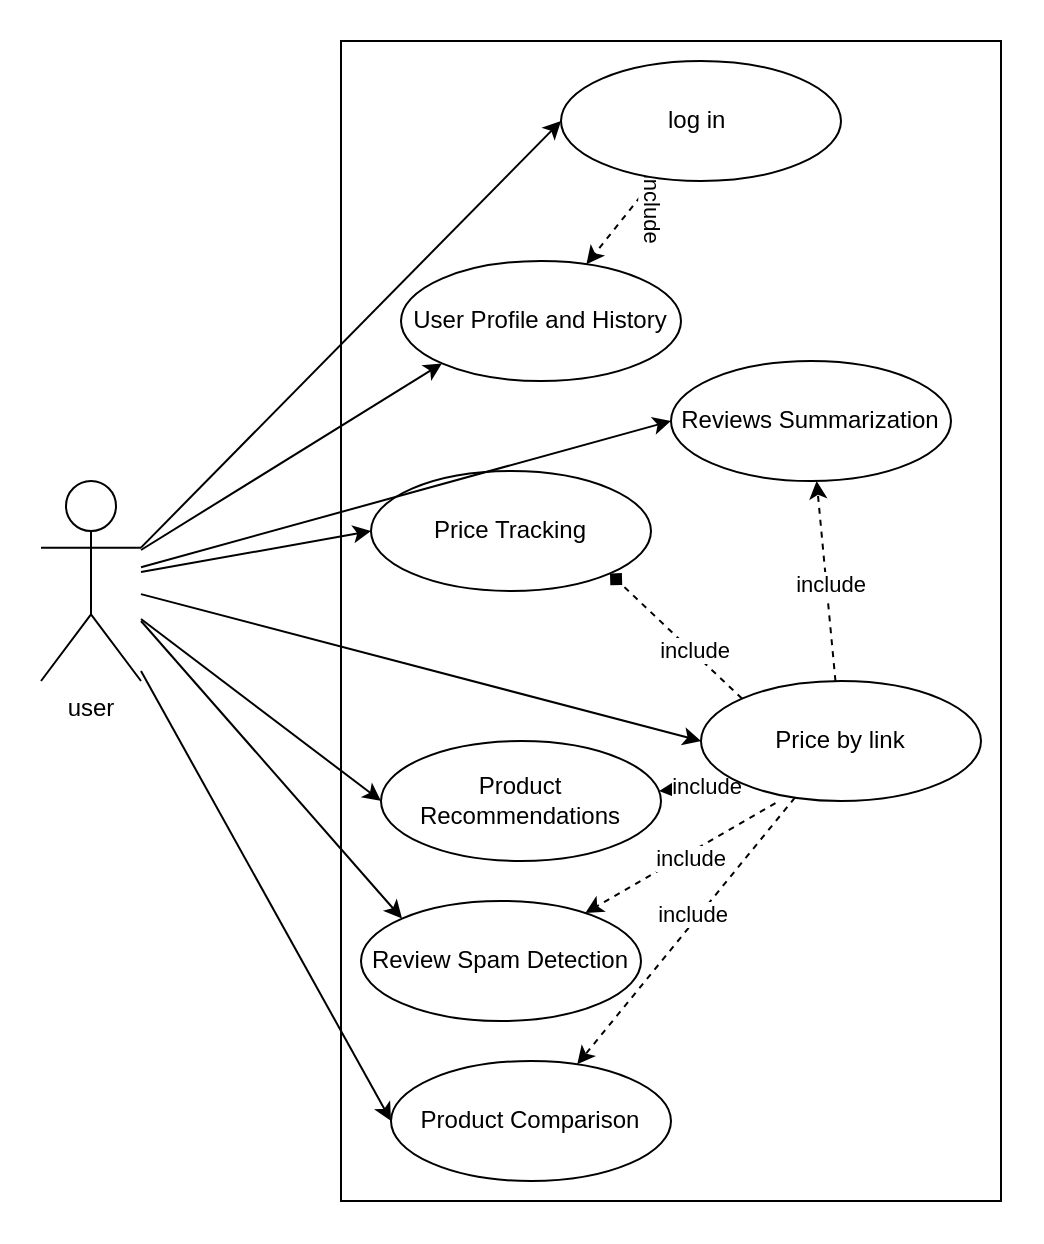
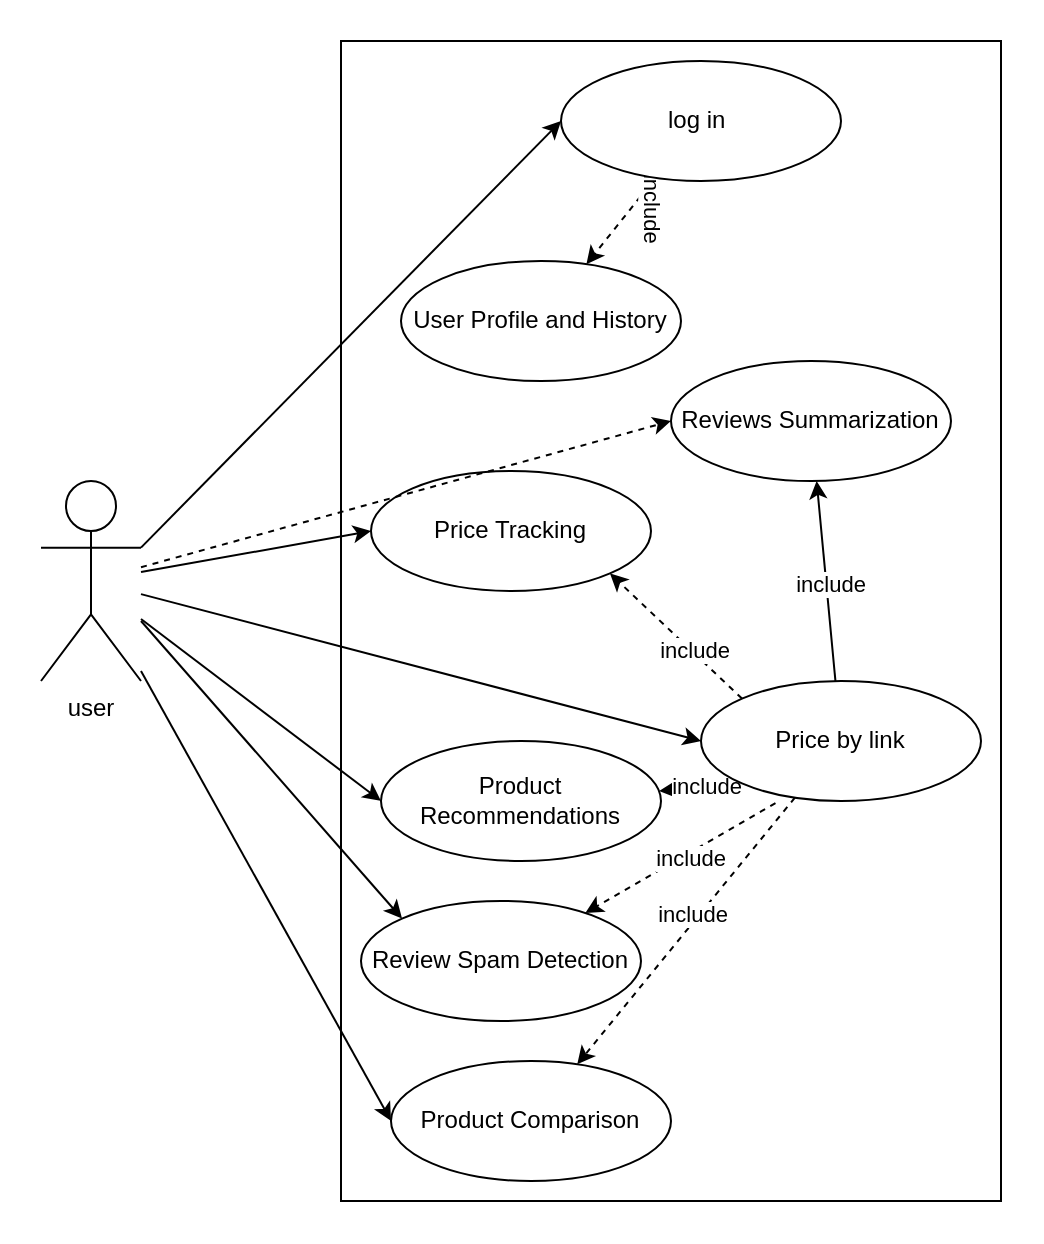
edge "user" -> "User Profile and History": removed
edge "user" -> "Reviews Summarization": style solid -> dashed
edge "Price by link" -> "Price Tracking": arrowhead diamond -> classic
edge "Price by link" -> "Reviews Summarization": style dashed -> solid
